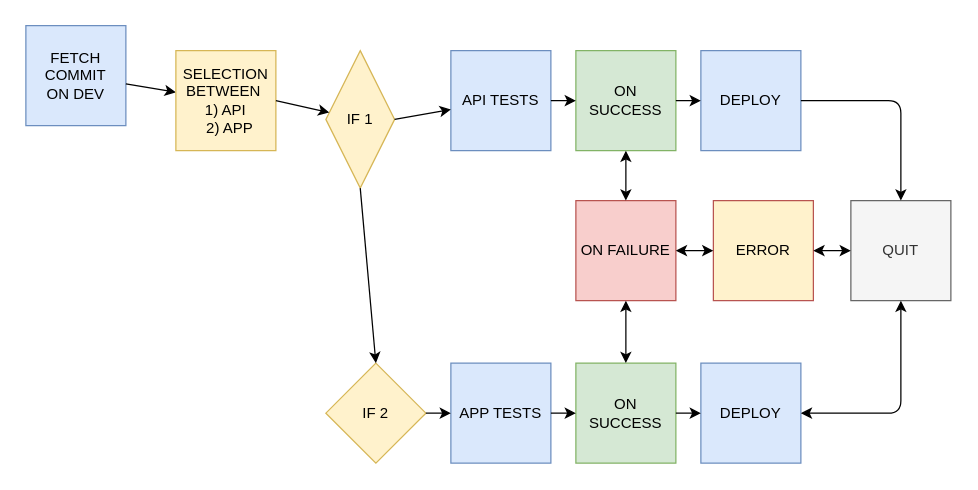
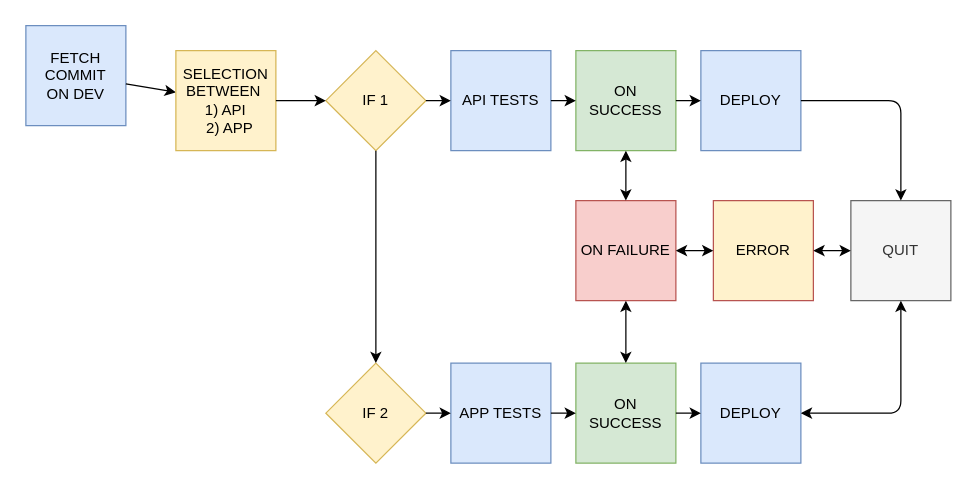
node "IF 1": size 69x138 -> 100x100
